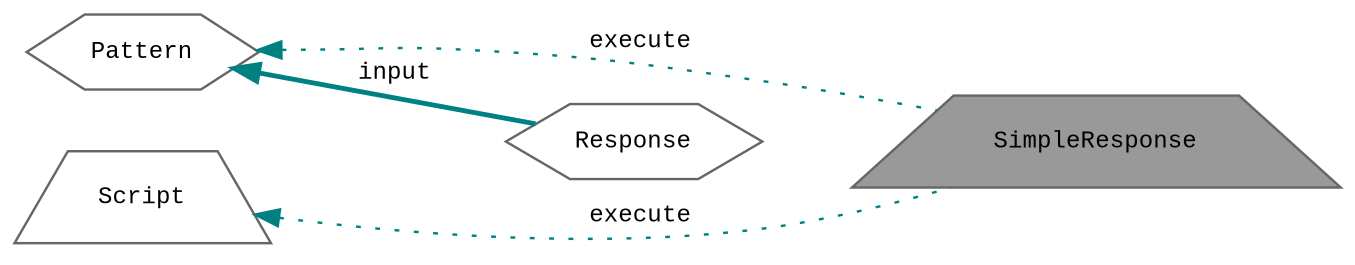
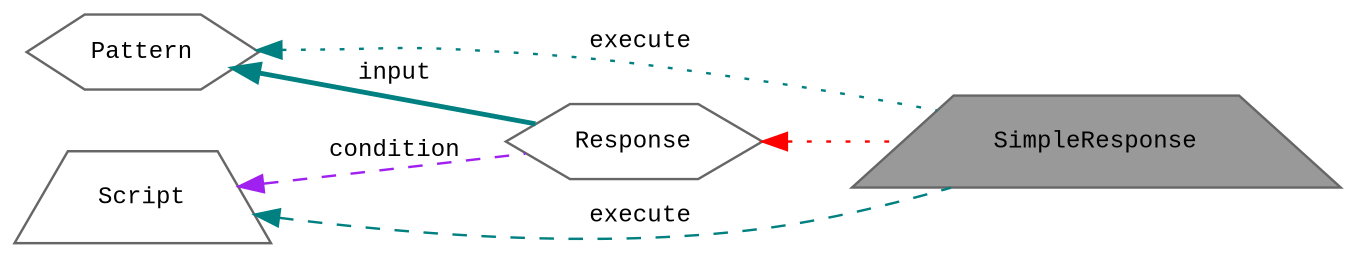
edge "SimpleResponse" -> "Response": added
edge "Response" -> "Script": added, label "condition"
edge "SimpleResponse" -> "Script": style dotted -> dashed
